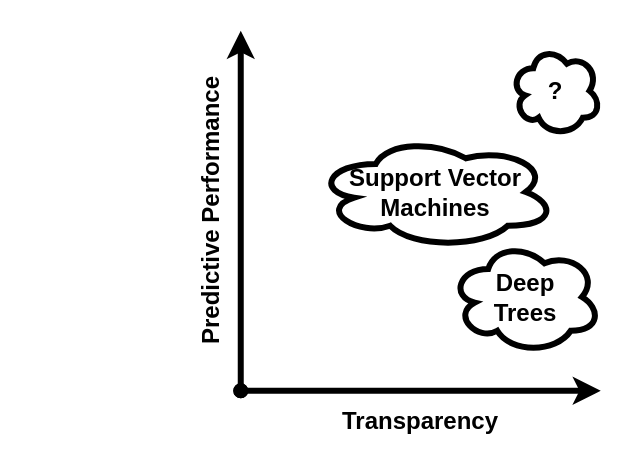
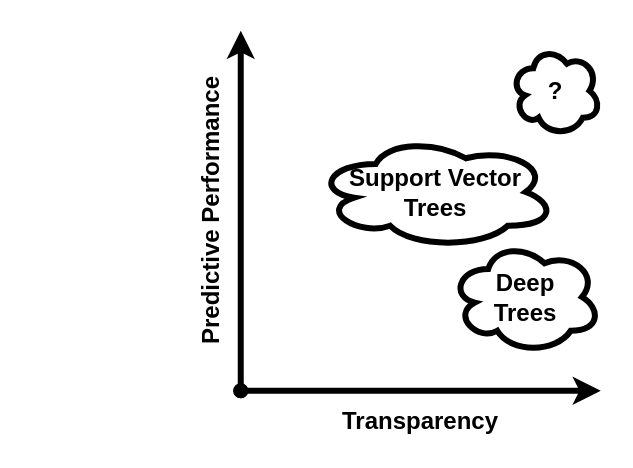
node "Support Vector Machines": label "Support Vector Machines" -> "Support Vector Trees"
